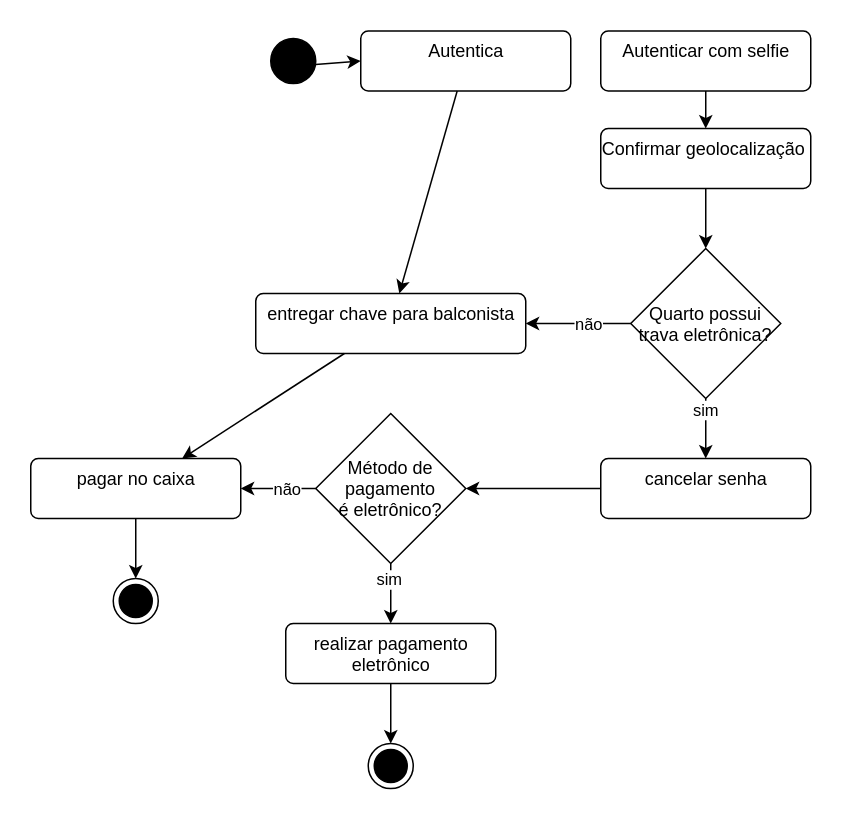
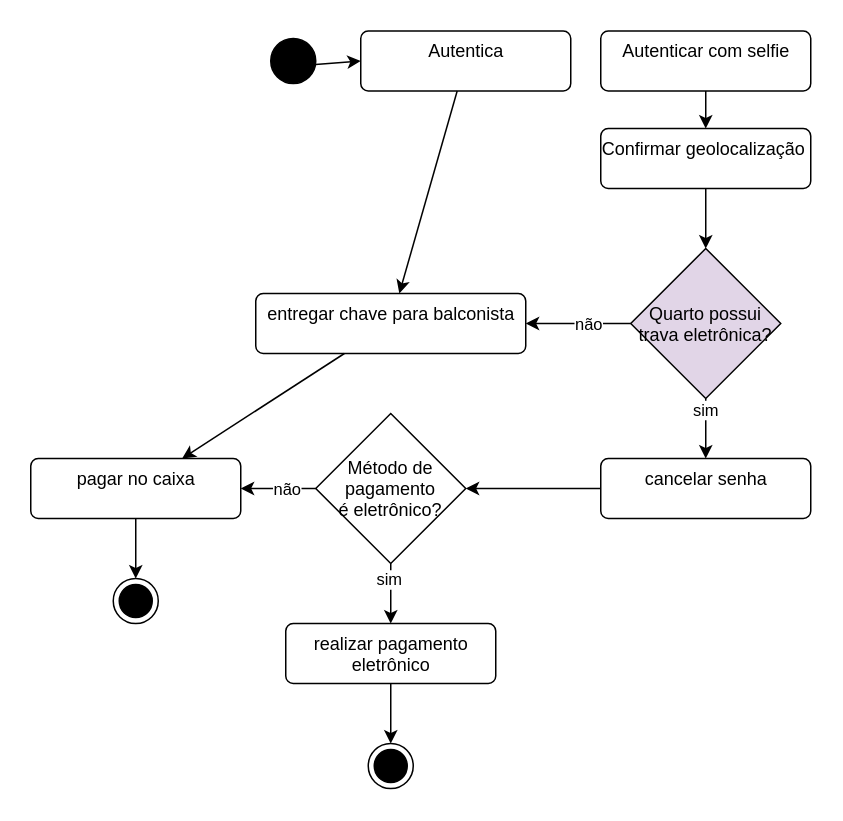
node "Quarto possui trava eletrônica?": fillcolor #ffffff -> #e1d5e7
